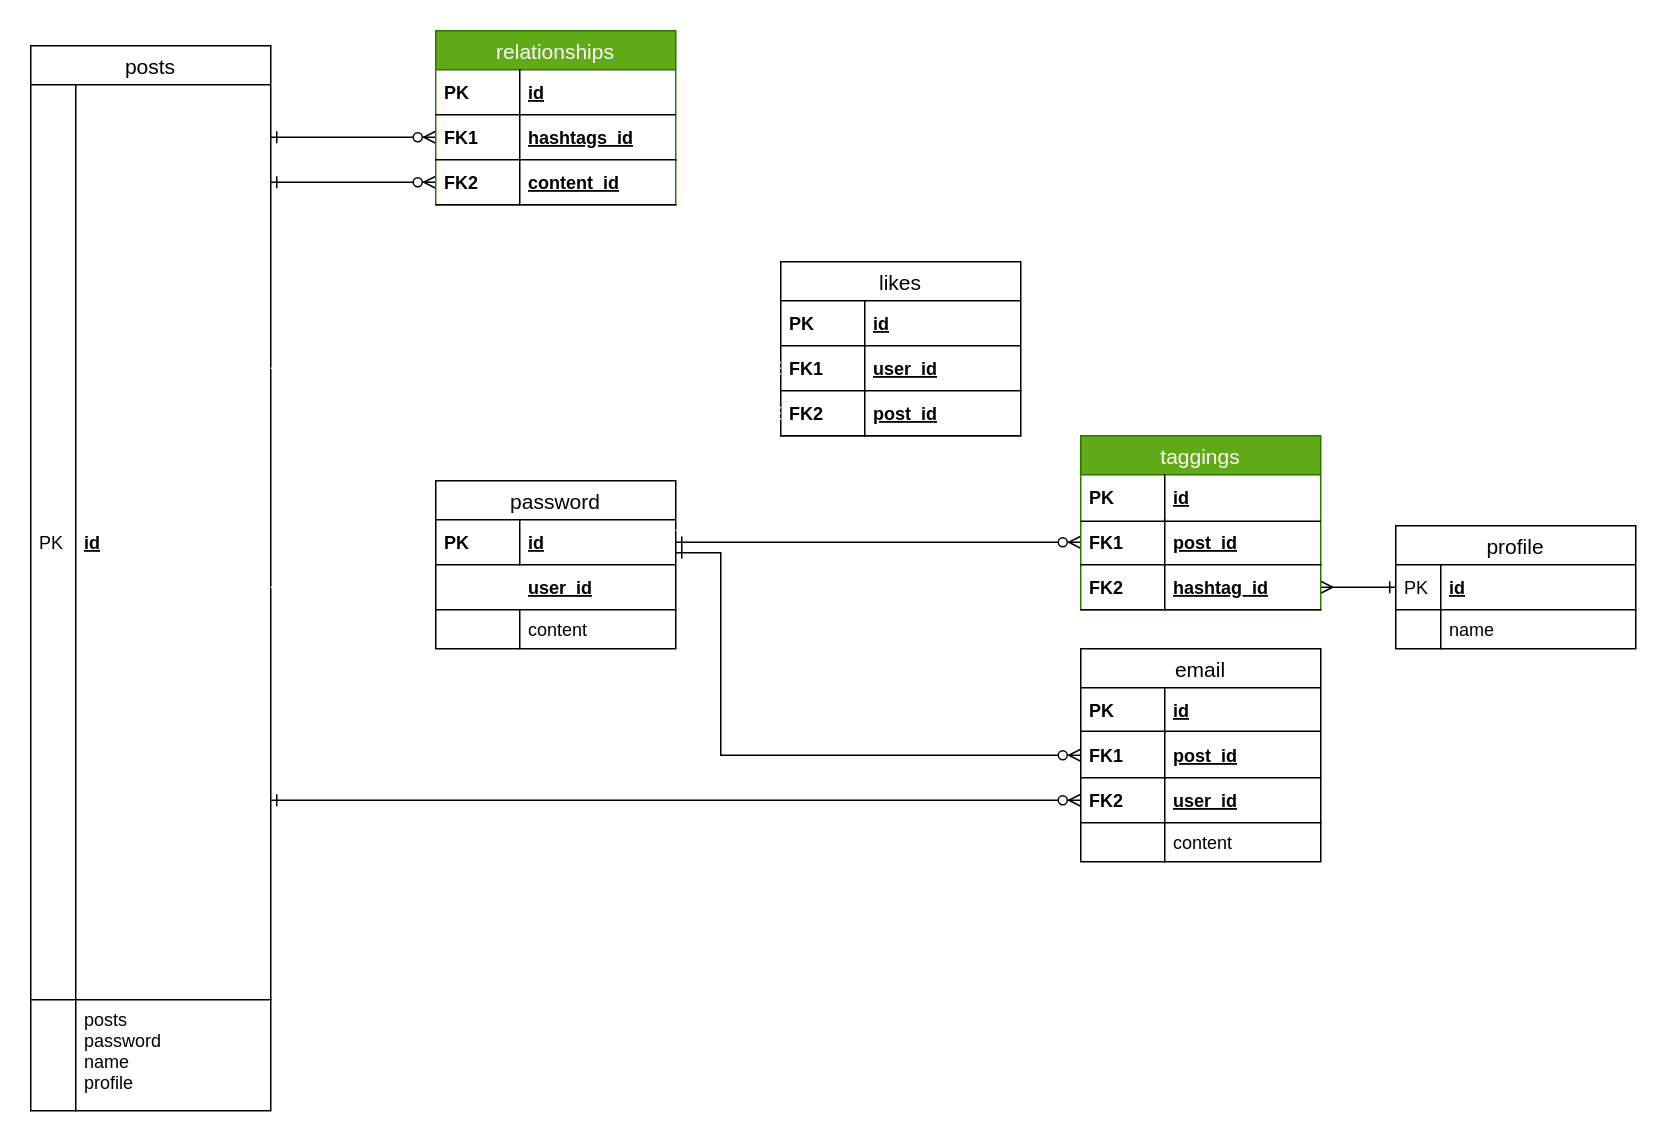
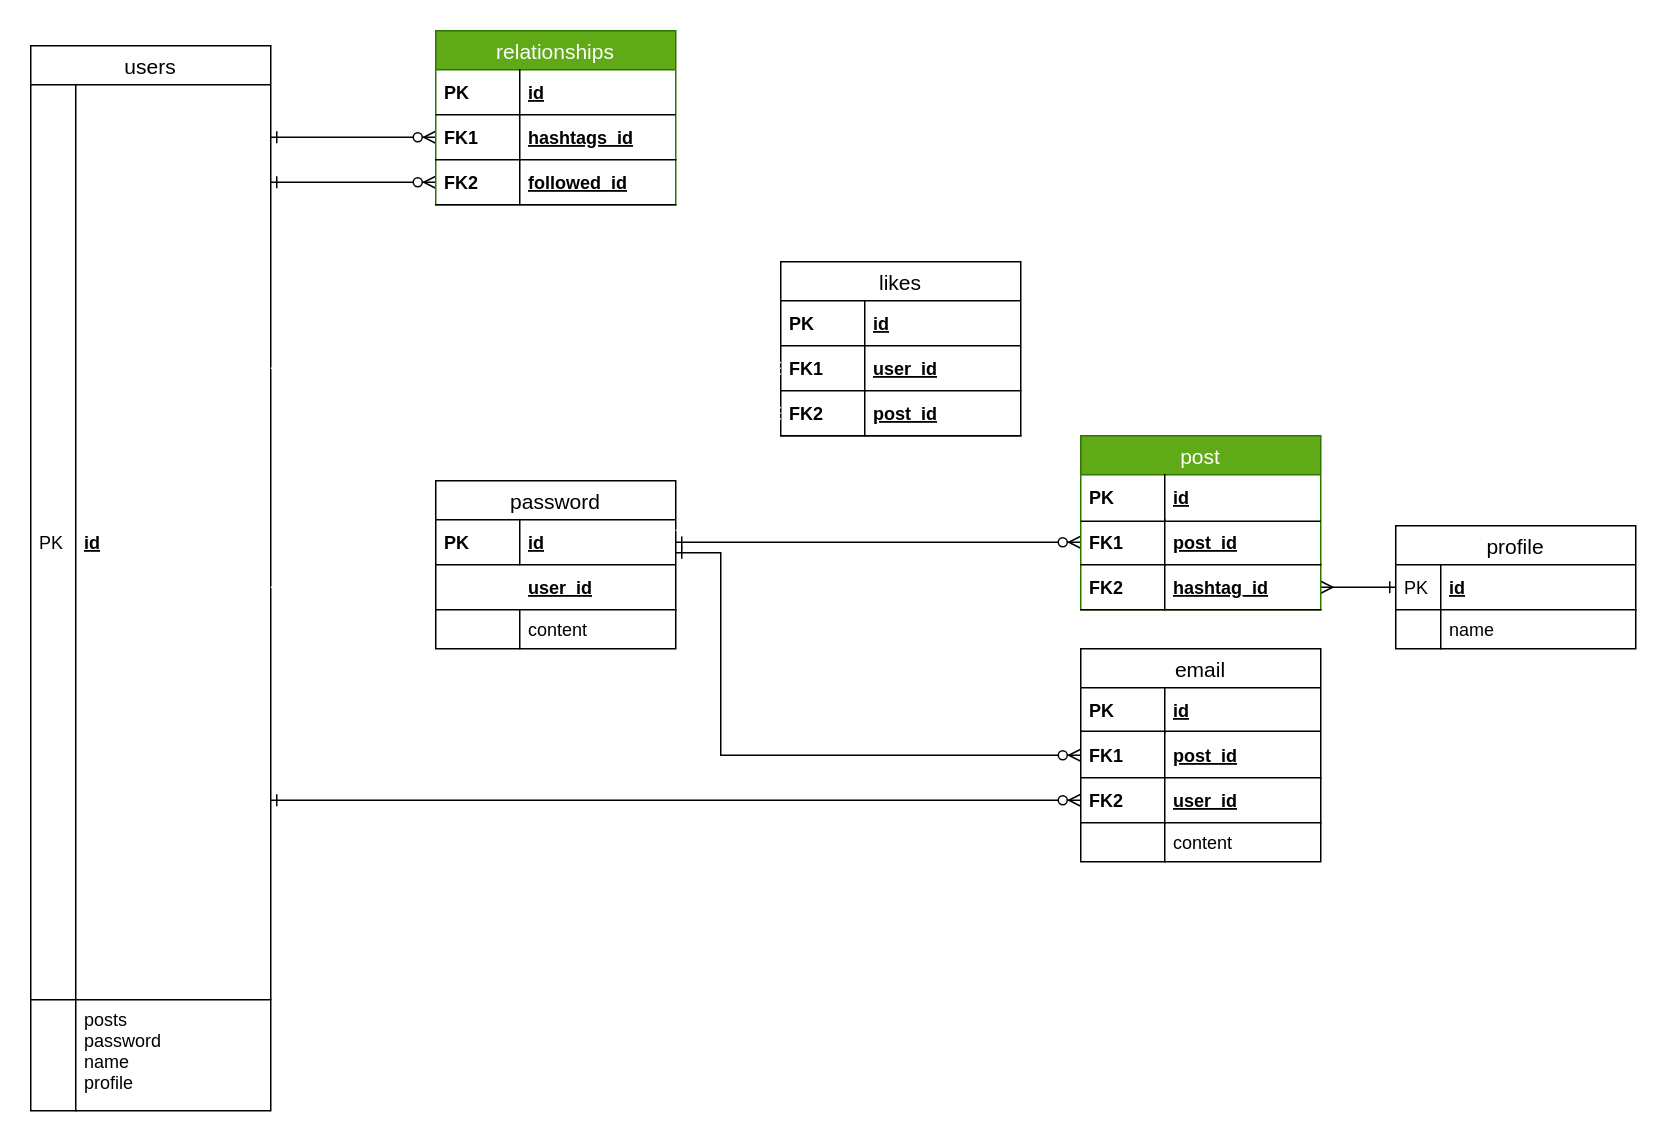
node "posts": label "posts" -> "users"
node "content_id": label "content_id" -> "followed_id"
node "taggings": label "taggings" -> "post"
